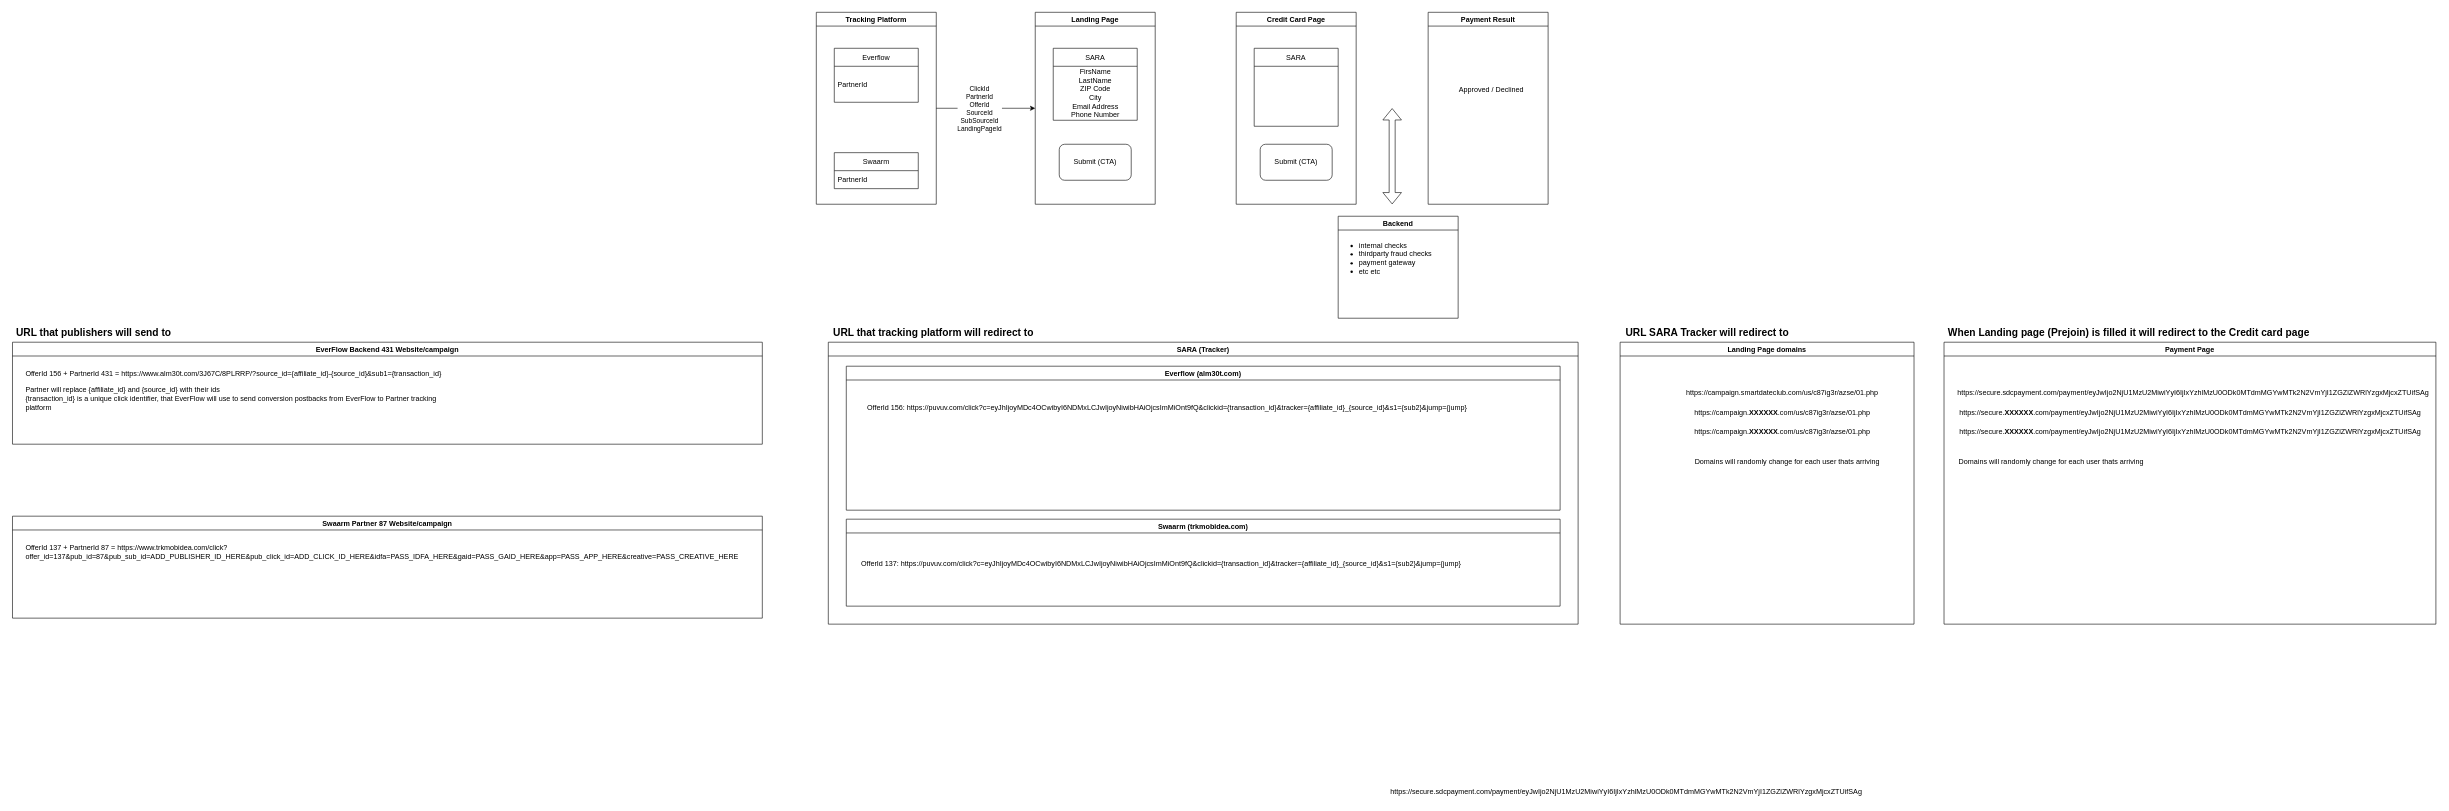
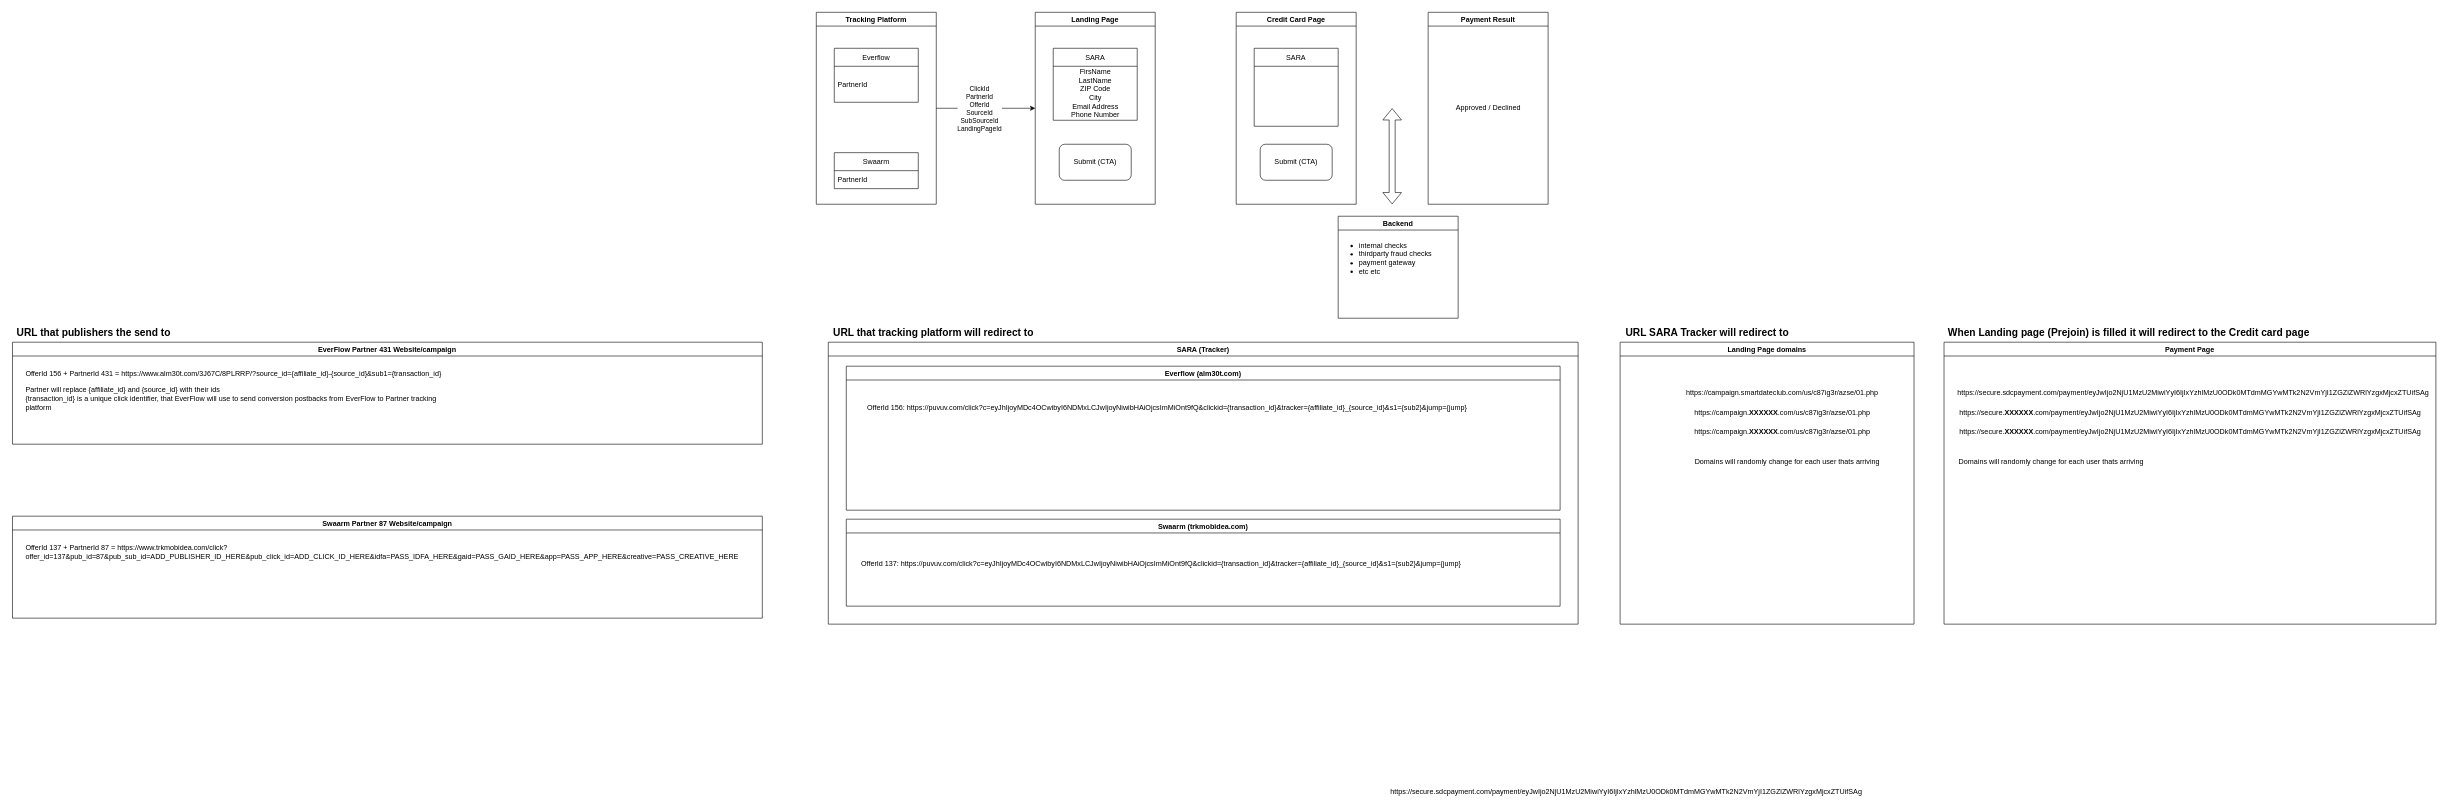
node "Approved / Declined": moved (1491, 90) -> (1488, 108)
node "URL that publishers will send to": label "URL that publishers will send to" -> "URL that publishers the send to"
node "EverFlow Backend 431 Website/campaign": label "EverFlow Backend 431 Website/campaign" -> "EverFlow Partner 431 Website/campaign"
